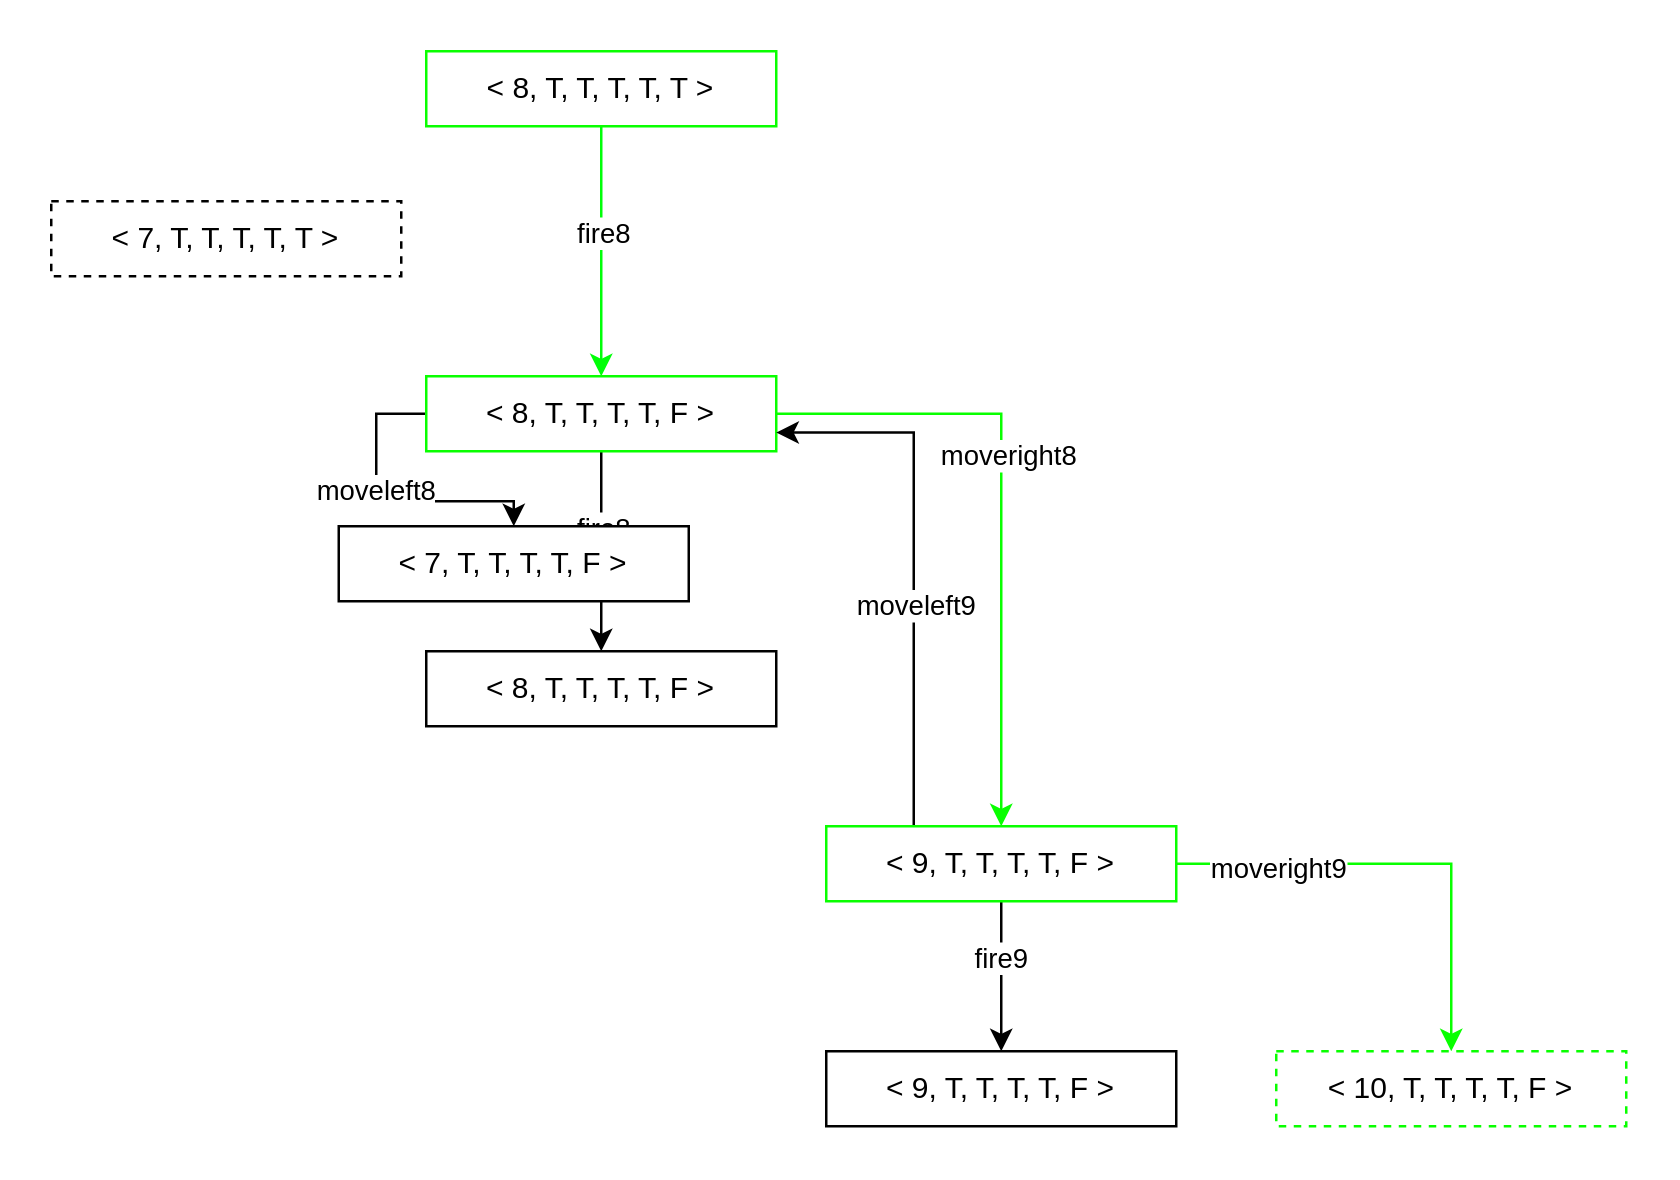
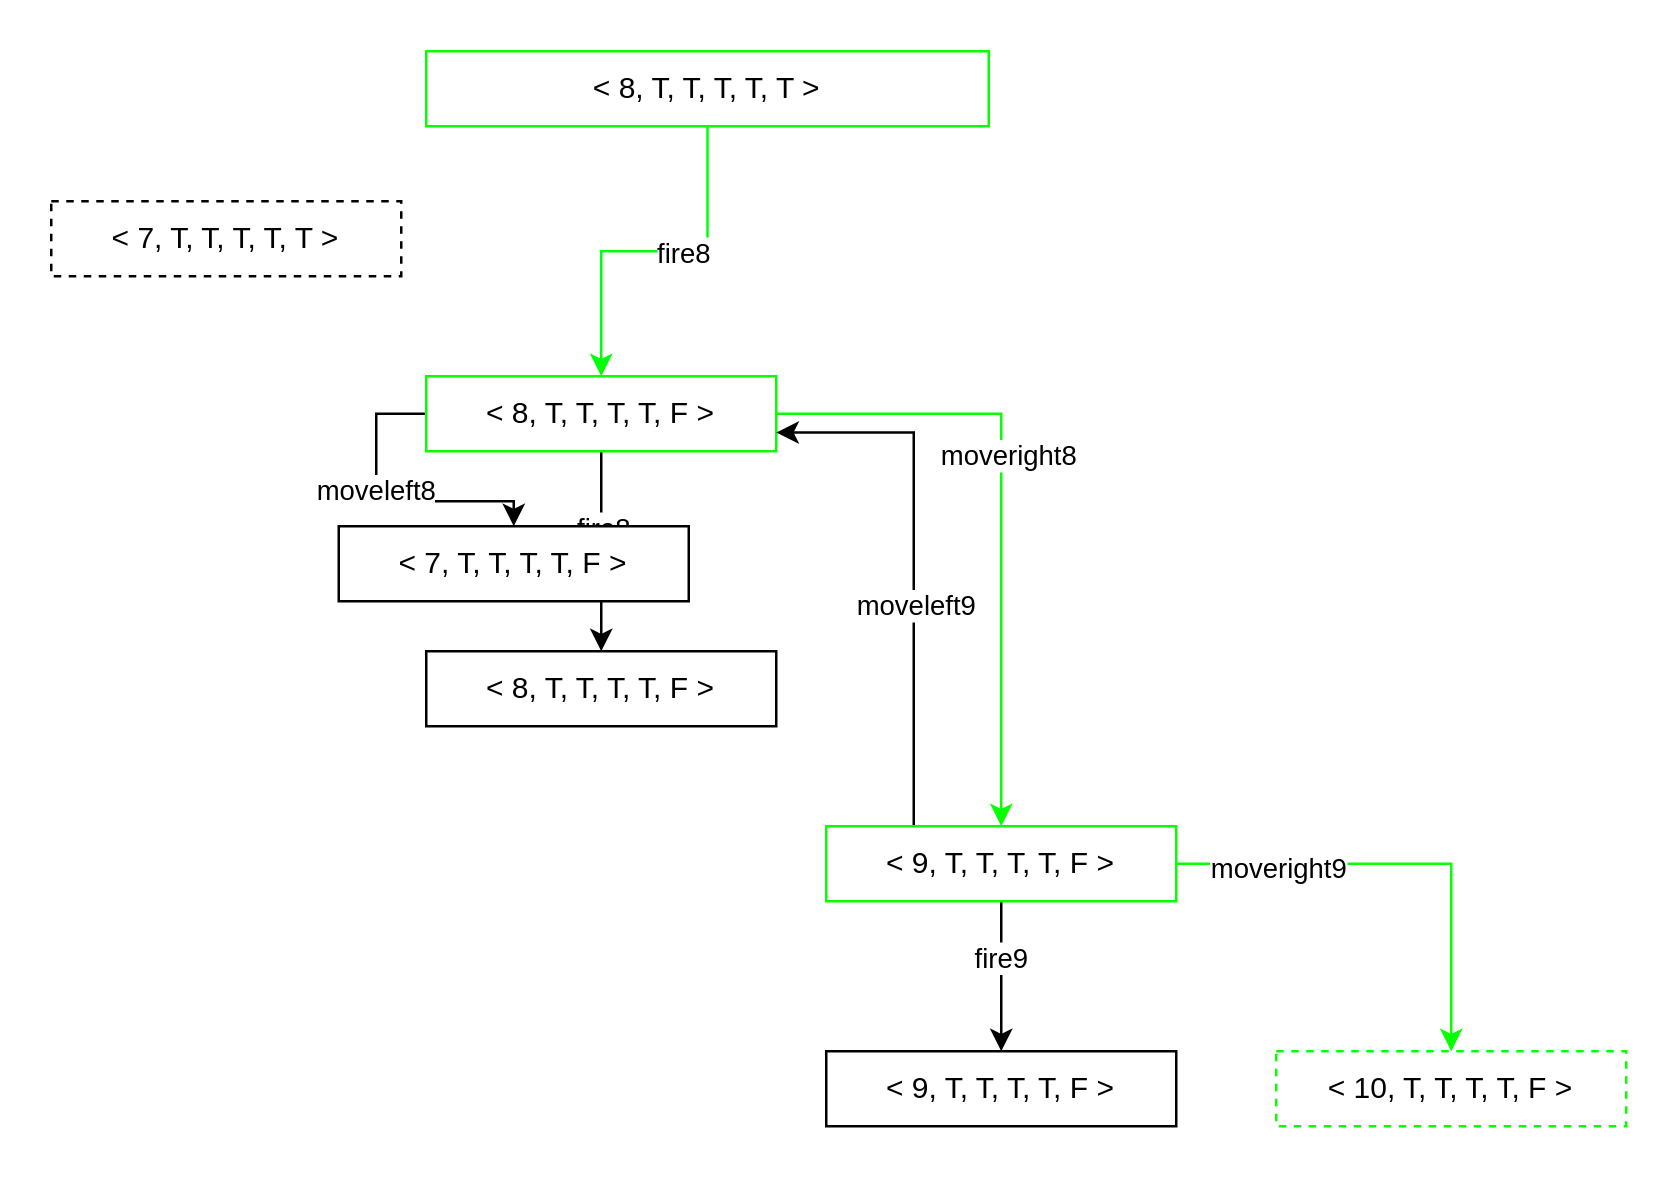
node "< 8, T, T, T, T, T >": size 350x75 -> 563x75
